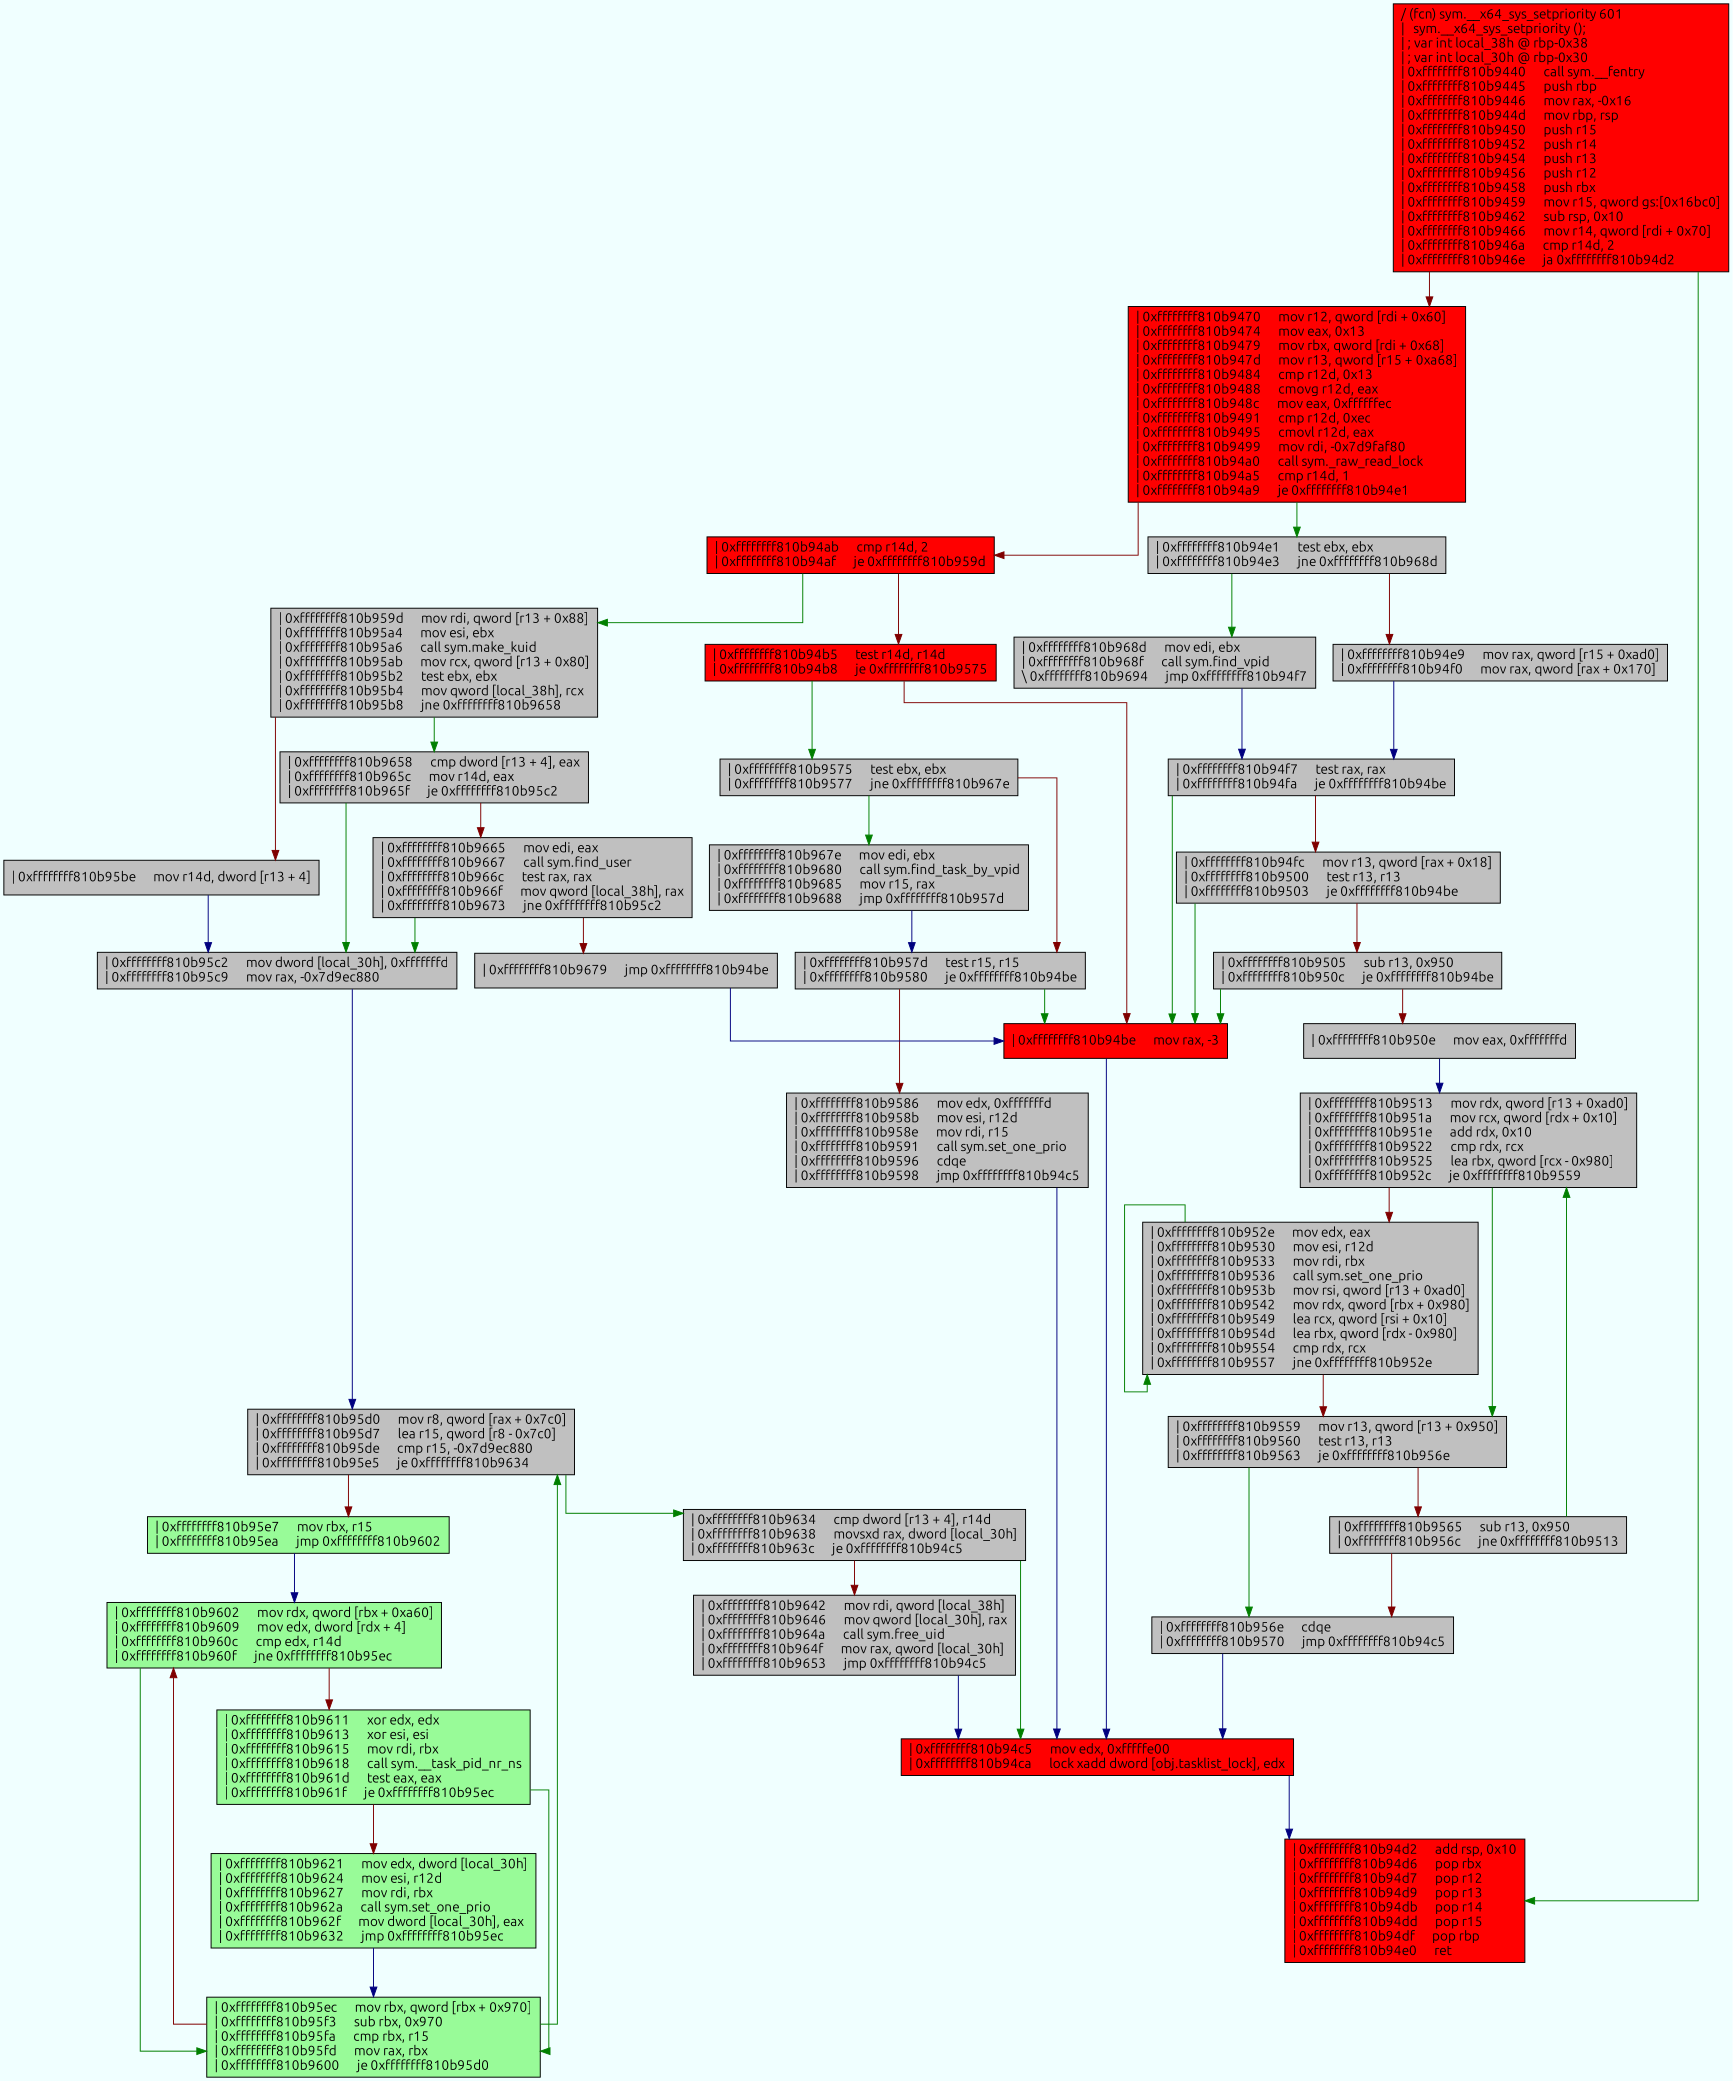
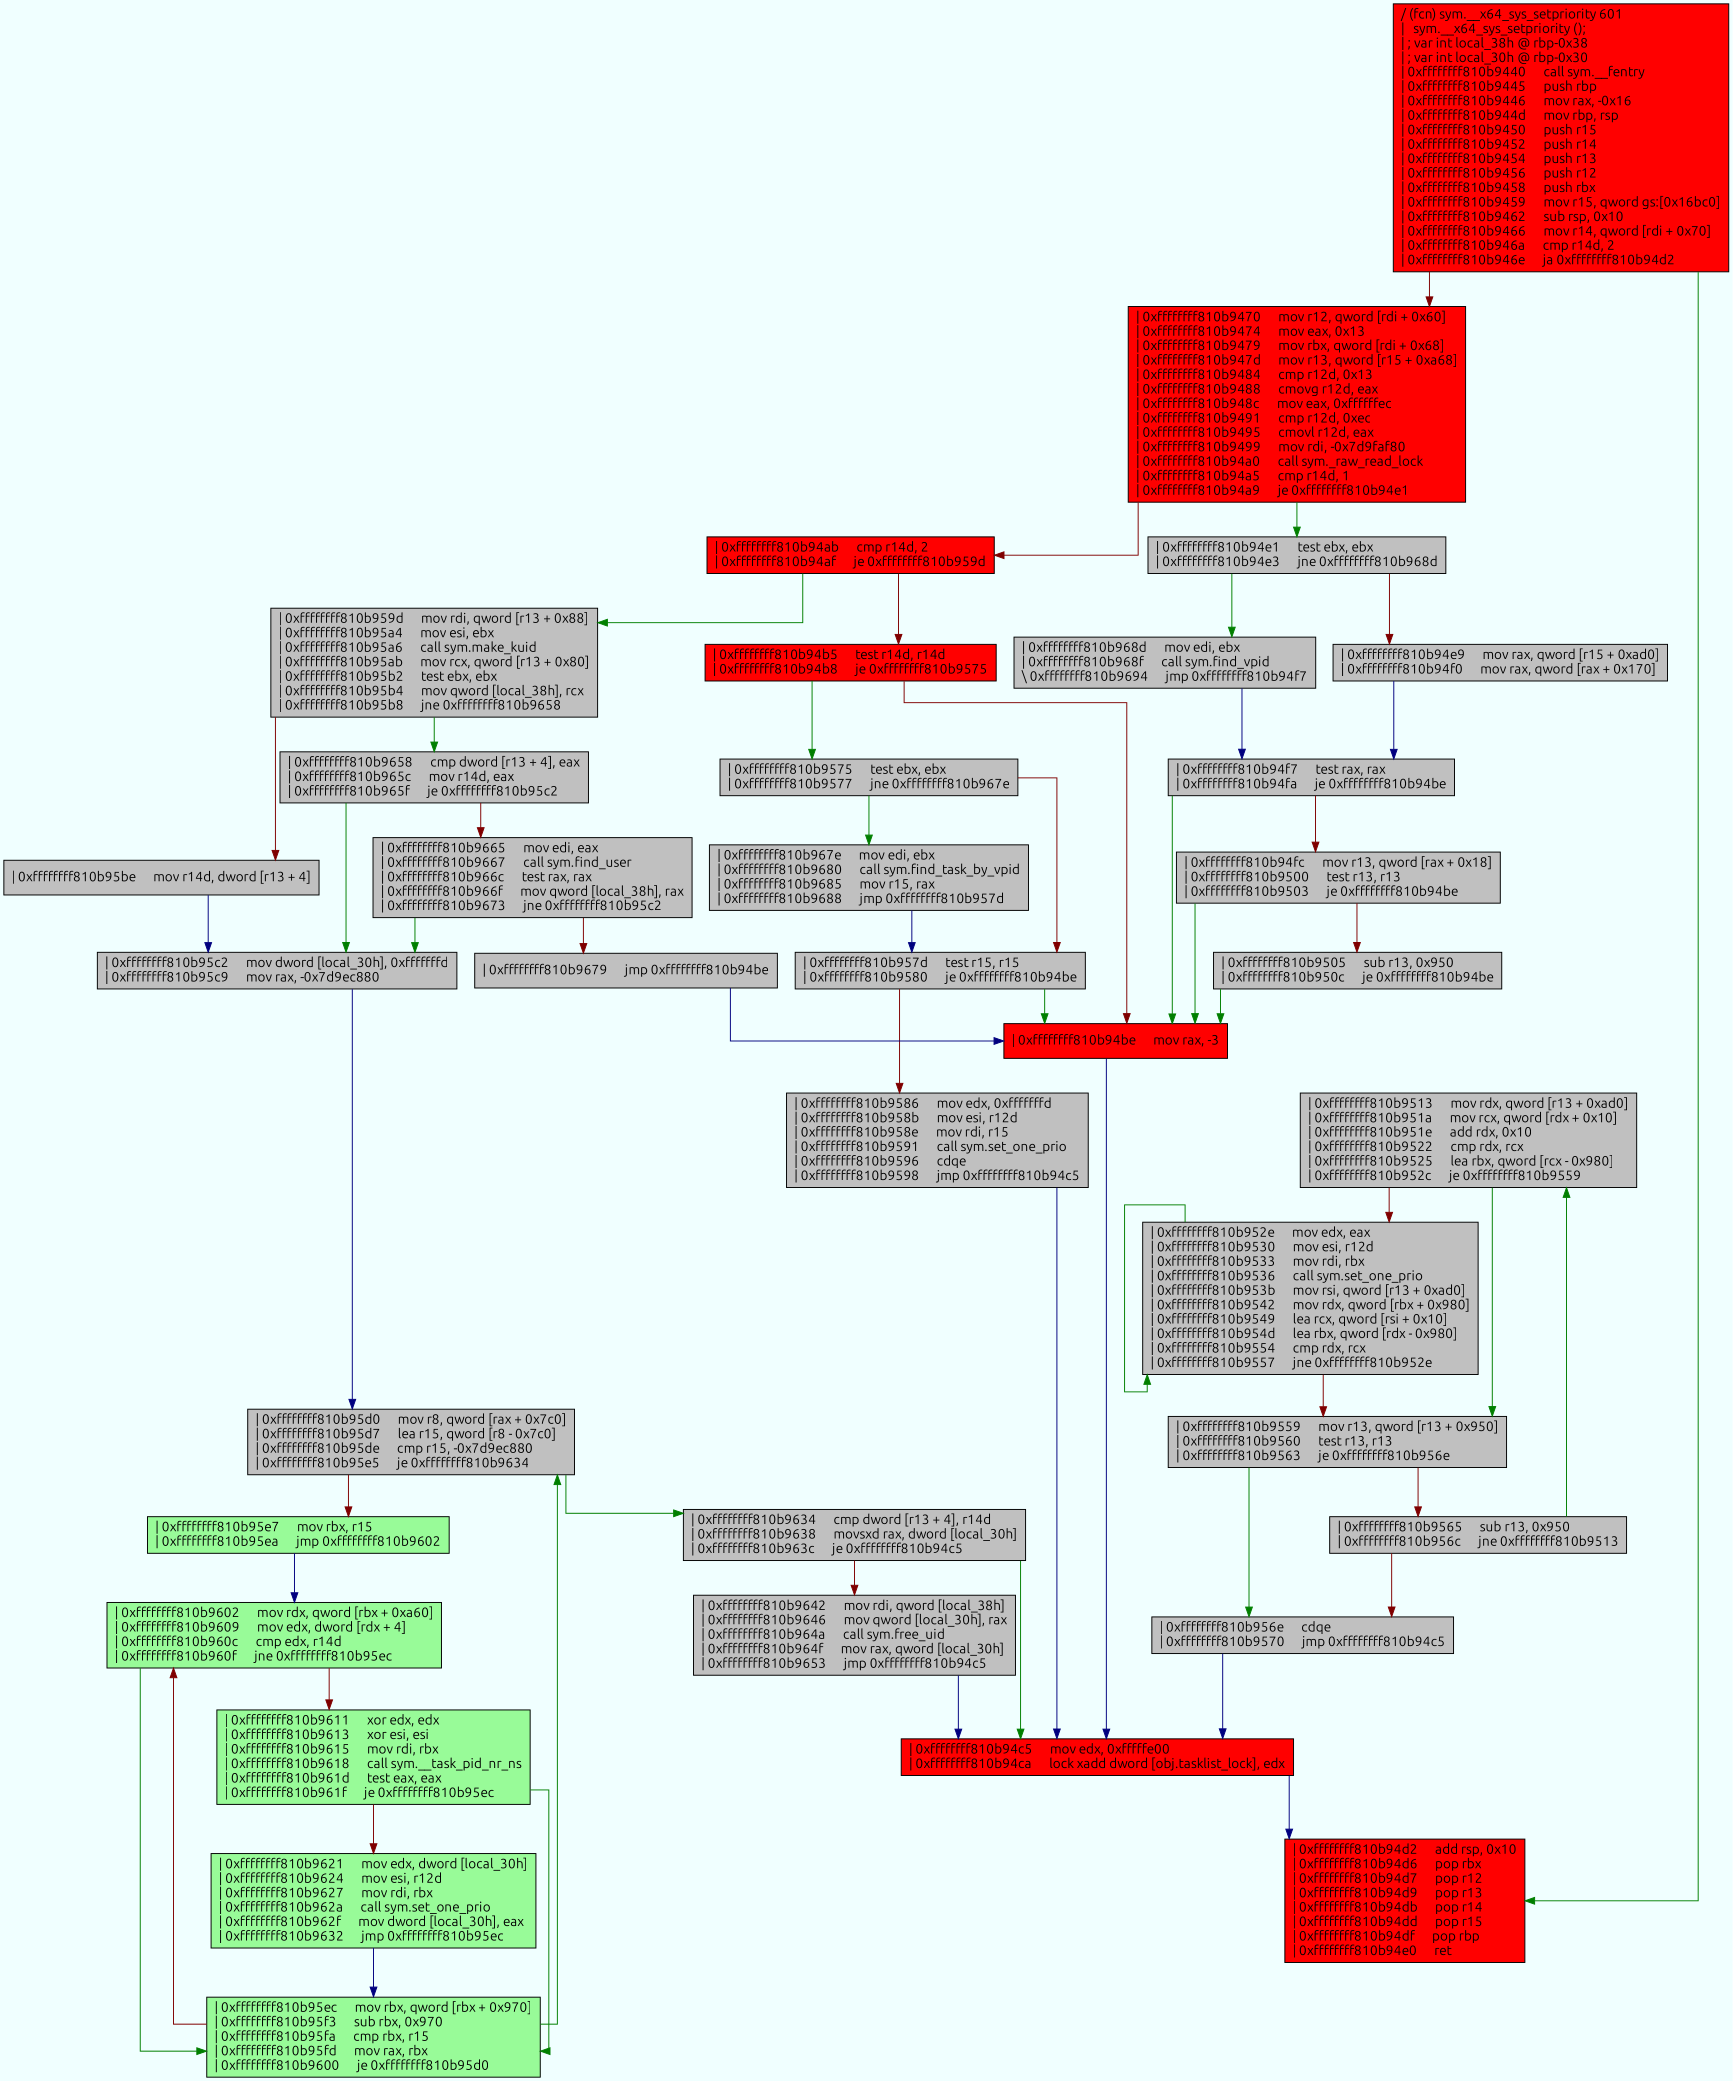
node "| 0xffffffff810b950e      mov eax, 0xfffffffd": removed
